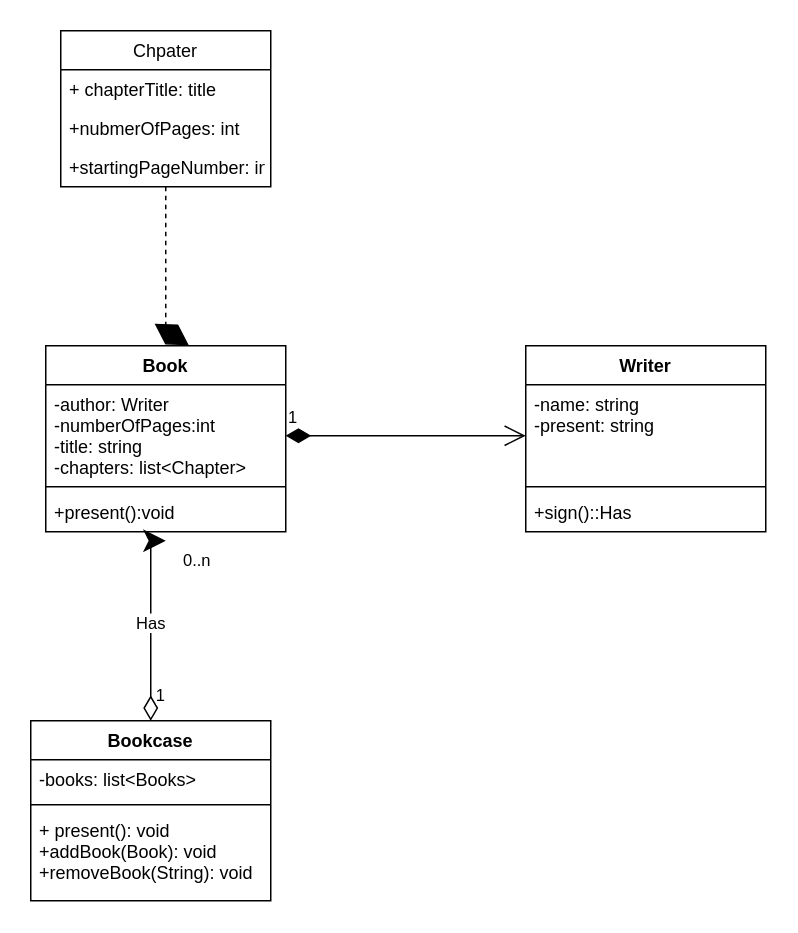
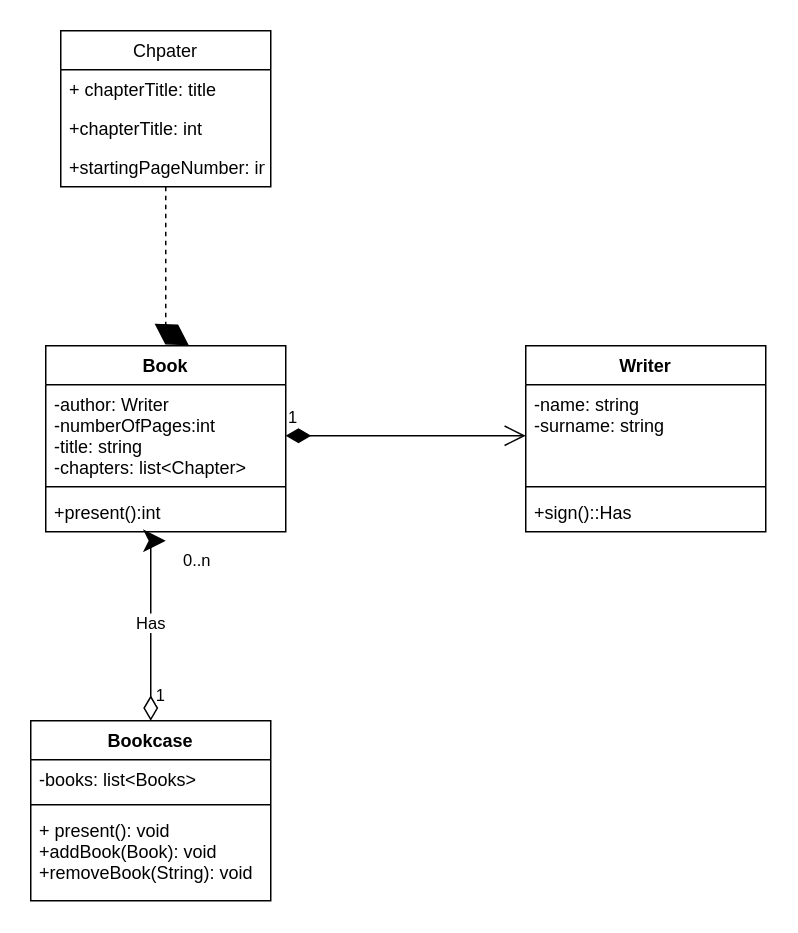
node "+nubmerOfPages: int": label "+nubmerOfPages: int" -> "+chapterTitle: int"
node "-name: string -present: string": label "-name: string -present: string" -> "-name: string -surname: string"
node "+present():void": label "+present():void" -> "+present():int"
